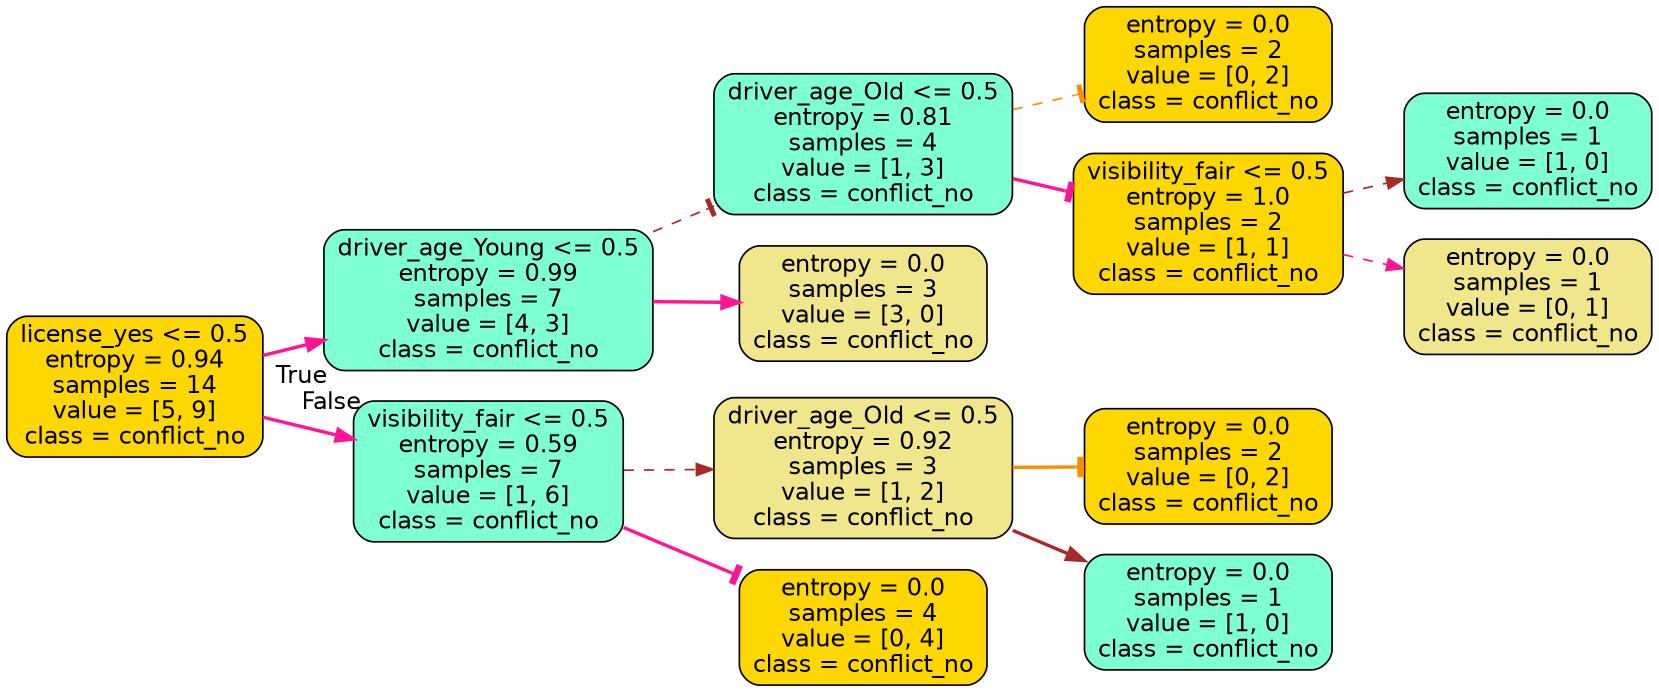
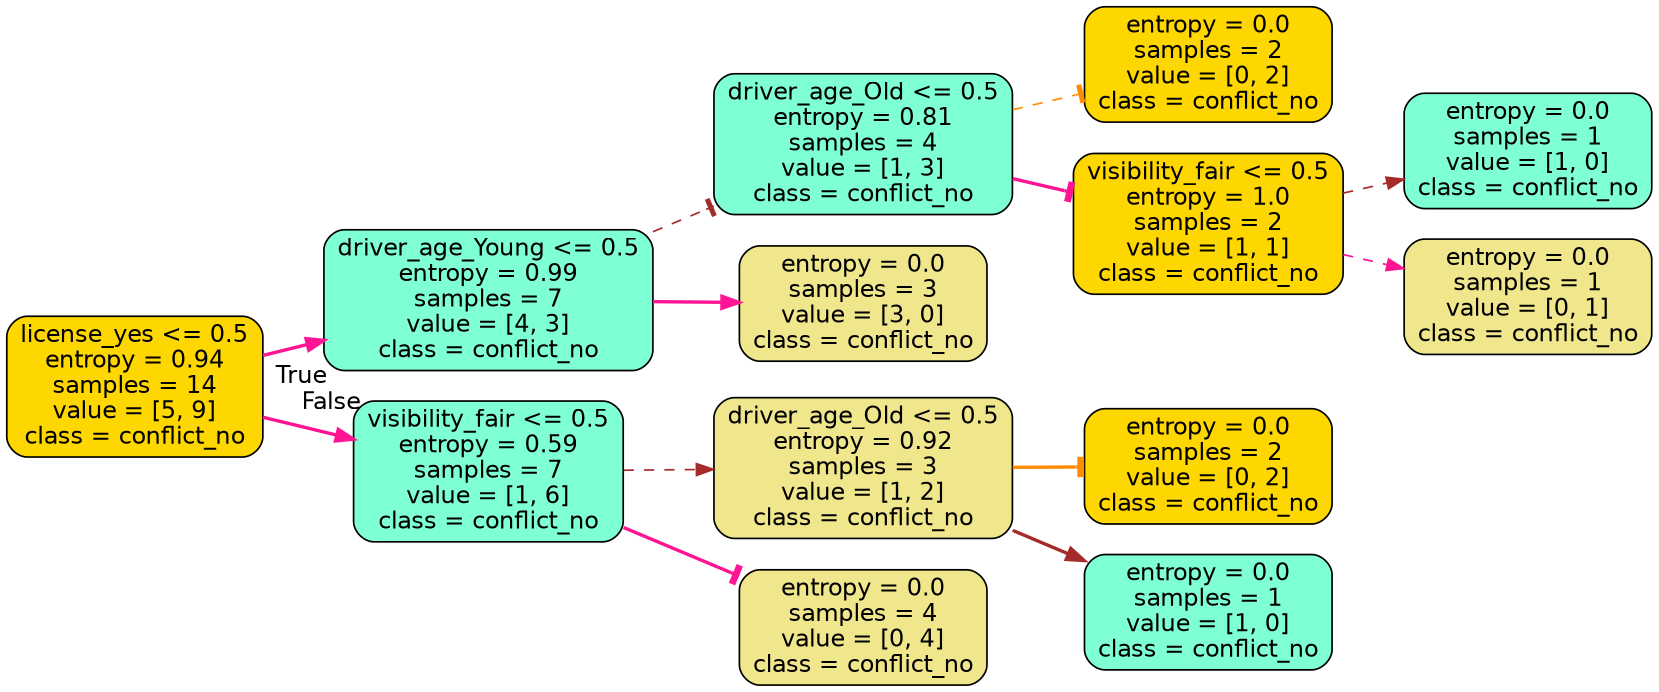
node "entropy = 0.0 samples = 4 value = [0, 4] class = conflict_no": fillcolor gold -> khaki
